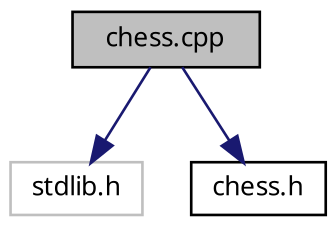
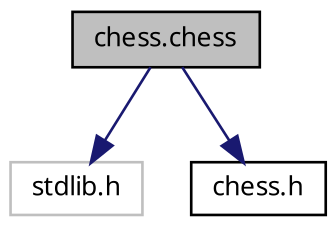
node "chess.cpp": label "chess.cpp" -> "chess.chess"
